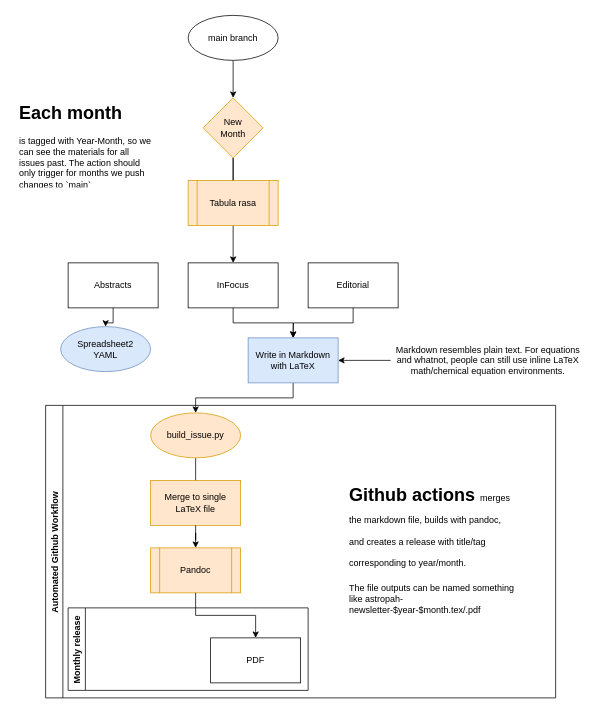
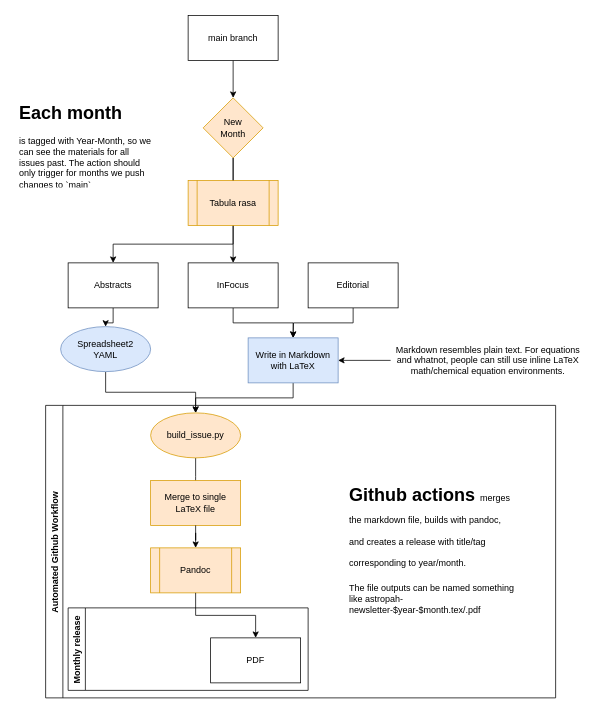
node "main branch": shape ellipse -> rectangle
edge "Tabula rasa" -> "Abstracts": added
edge "Spreadsheet2 YAML" -> "build_issue.py": added
